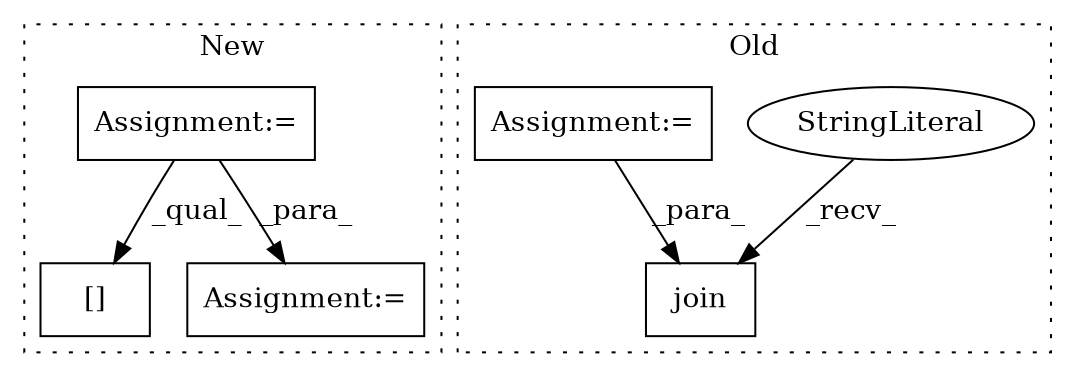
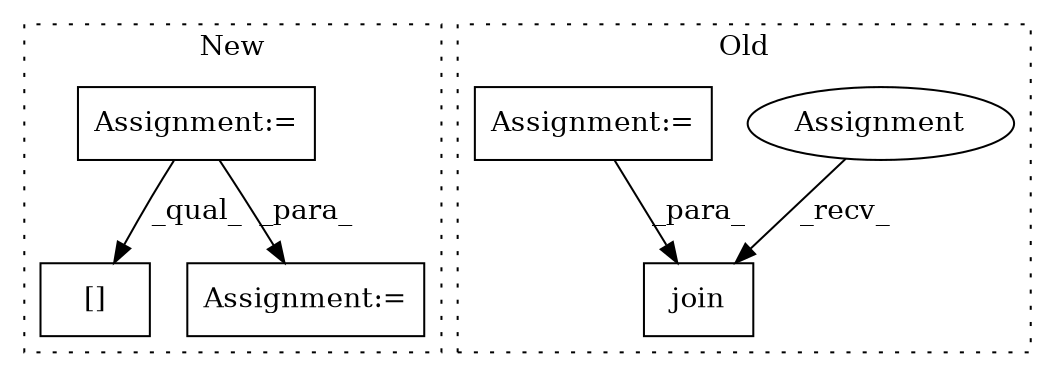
node "StringLiteral": label "StringLiteral" -> "Assignment"
